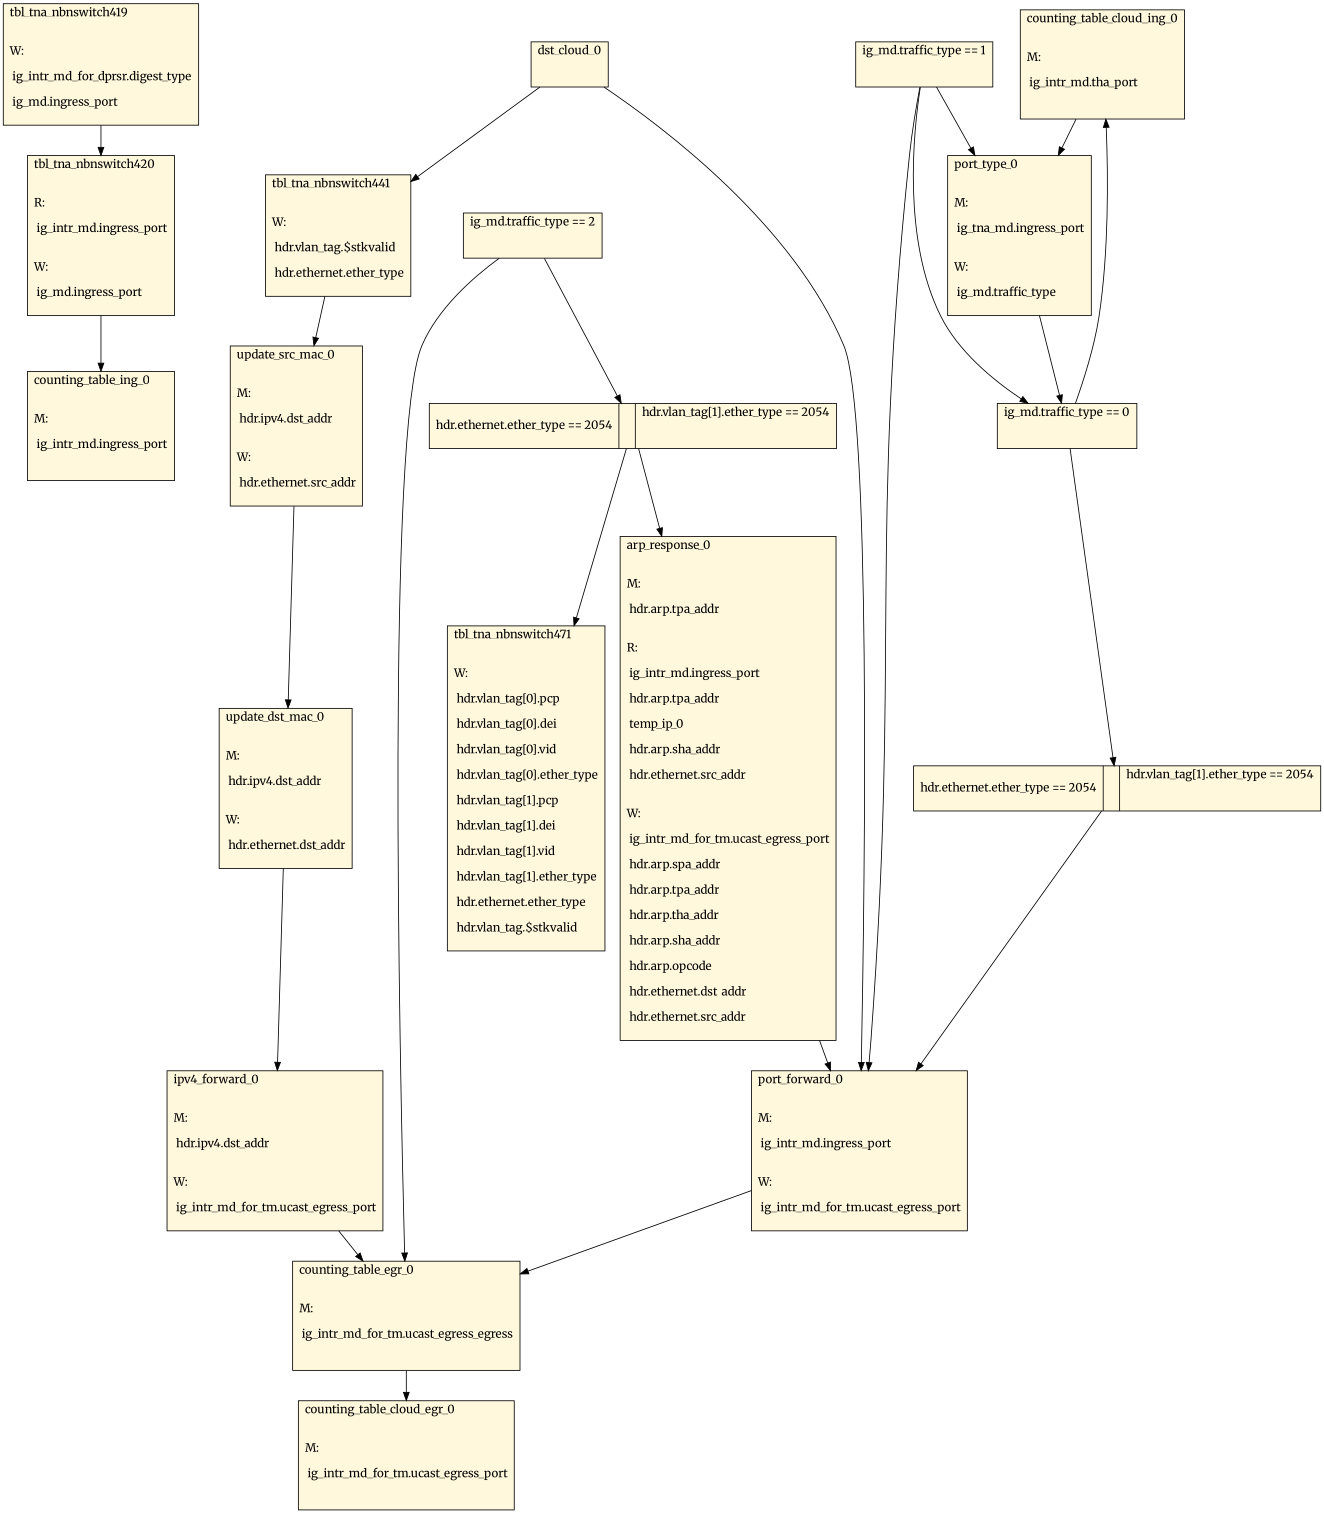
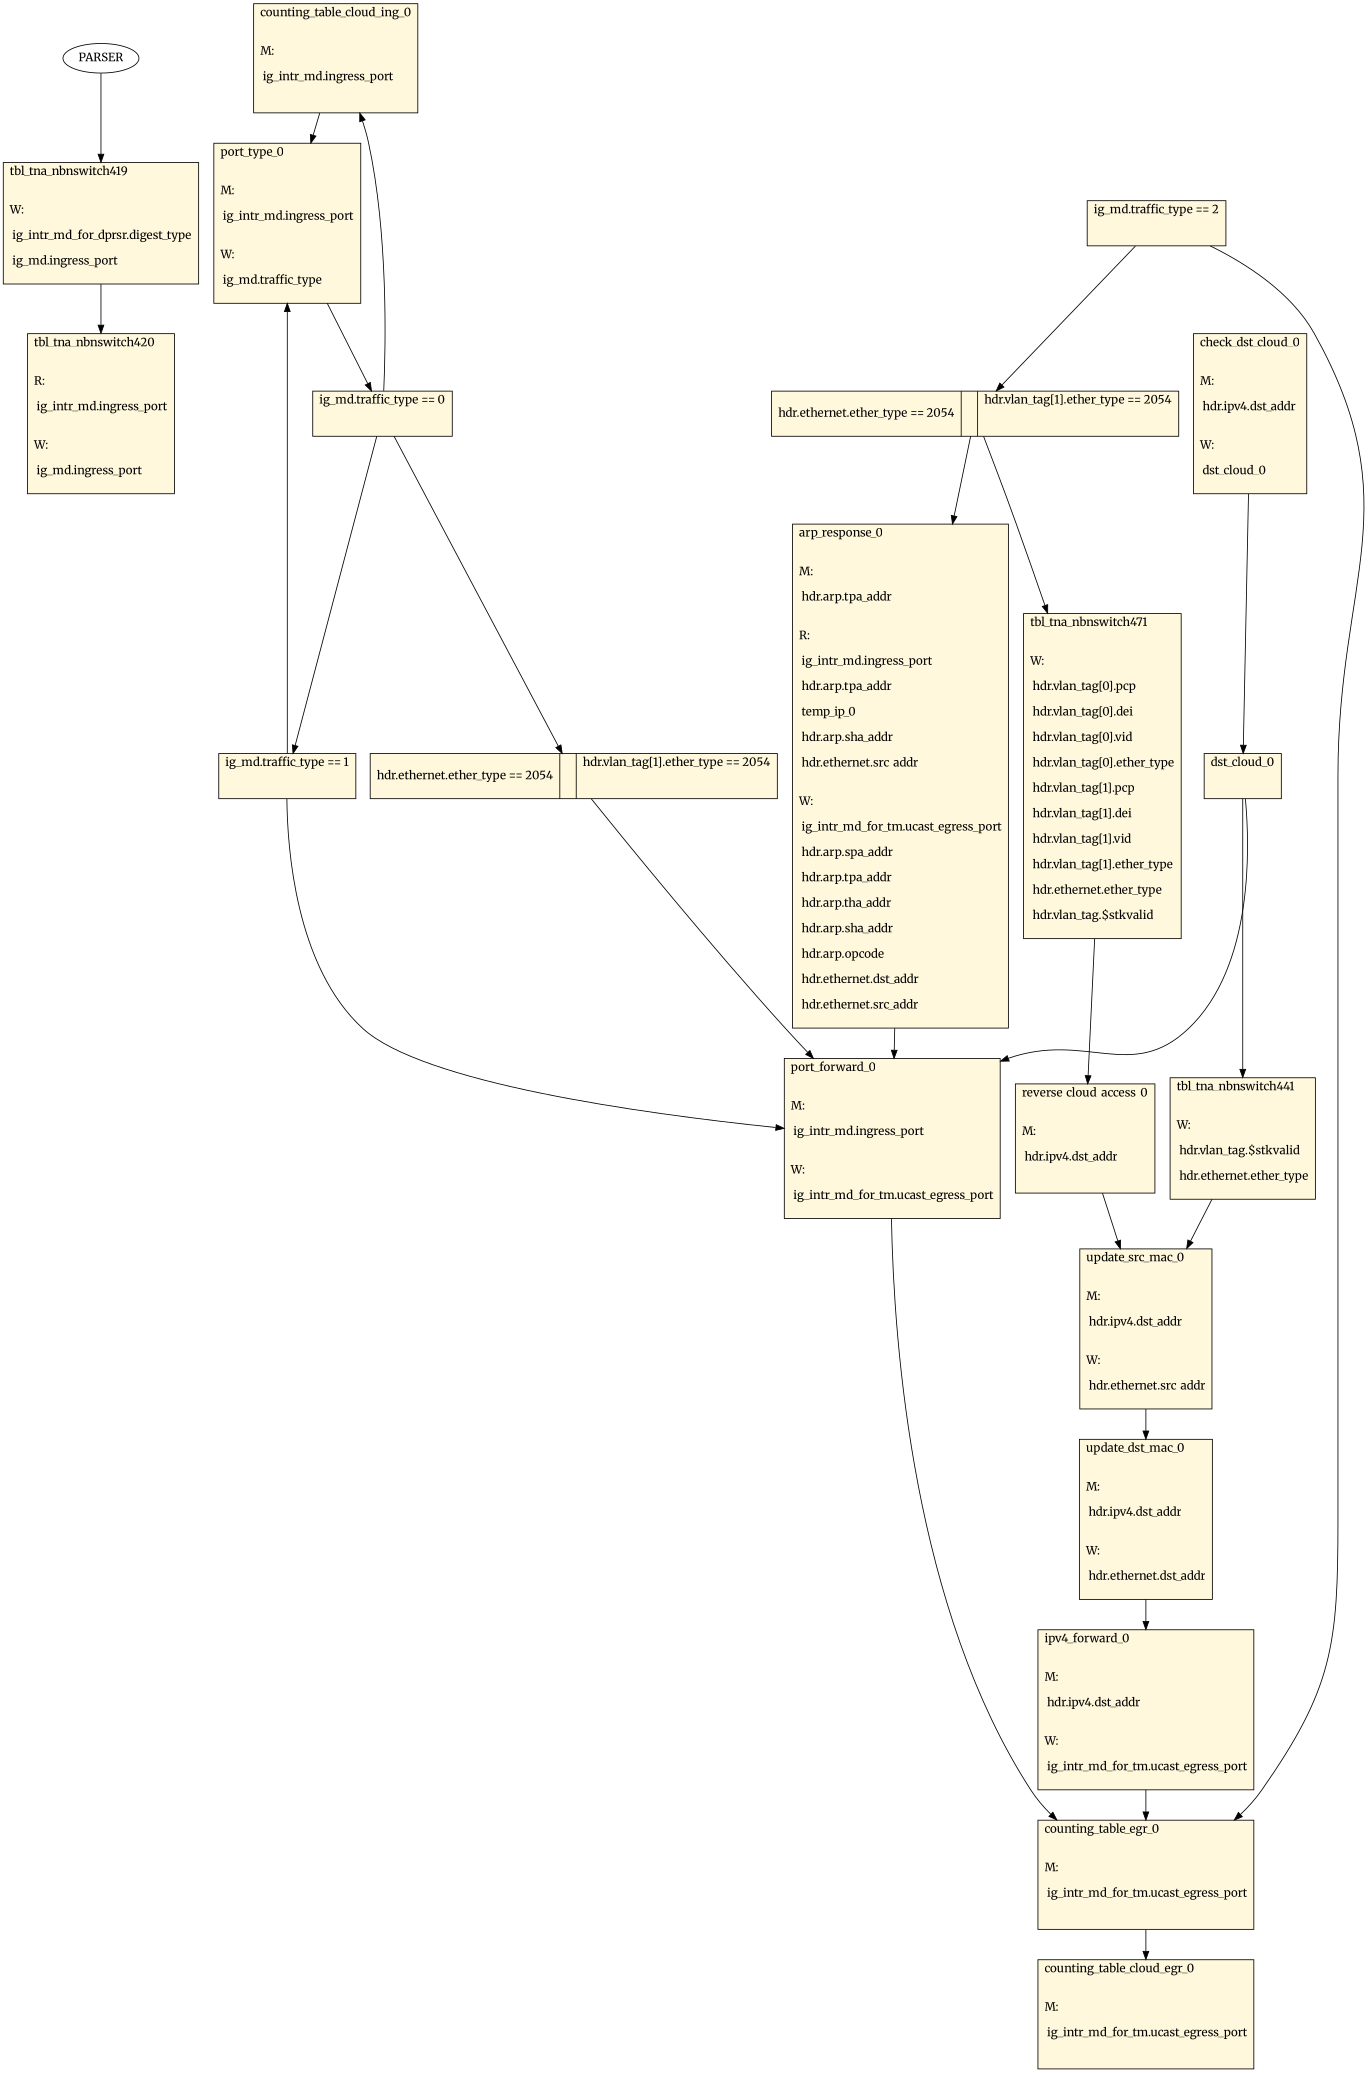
node "PARSER": added
node "counting_table_cloud_ing_0 M: ig_intr_md.tha_port": label "counting_table_cloud_ing_0 M: ig_intr_md.tha_port" -> "counting_table_cloud_ing_0 M: ig_intr_md.ingress_port"
node "port_type_0 M: ig_tna_md.ingress_port W: ig_md.traffic_type": label "port_type_0 M: ig_tna_md.ingress_port W: ig_md.traffic_type" -> "port_type_0 M: ig_intr_md.ingress_port W: ig_md.traffic_type"
edge "ig_md.traffic_type == 1" -> "ig_md.traffic_type == 0": reversed
node "check_dst_cloud_0 M: hdr.ipv4.dst_addr W: dst_cloud_0": added
node "counting_table_ing_0 M: ig_intr_md.ingress_port": removed
node "reverse_cloud_access_0 M: hdr.ipv4.dst_addr": added
node "counting_table_egr_0 M: ig_intr_md_for_tm.ucast_egress_egress": label "counting_table_egr_0 M: ig_intr_md_for_tm.ucast_egress_egress" -> "counting_table_egr_0 M: ig_intr_md_for_tm.ucast_egress_port"
